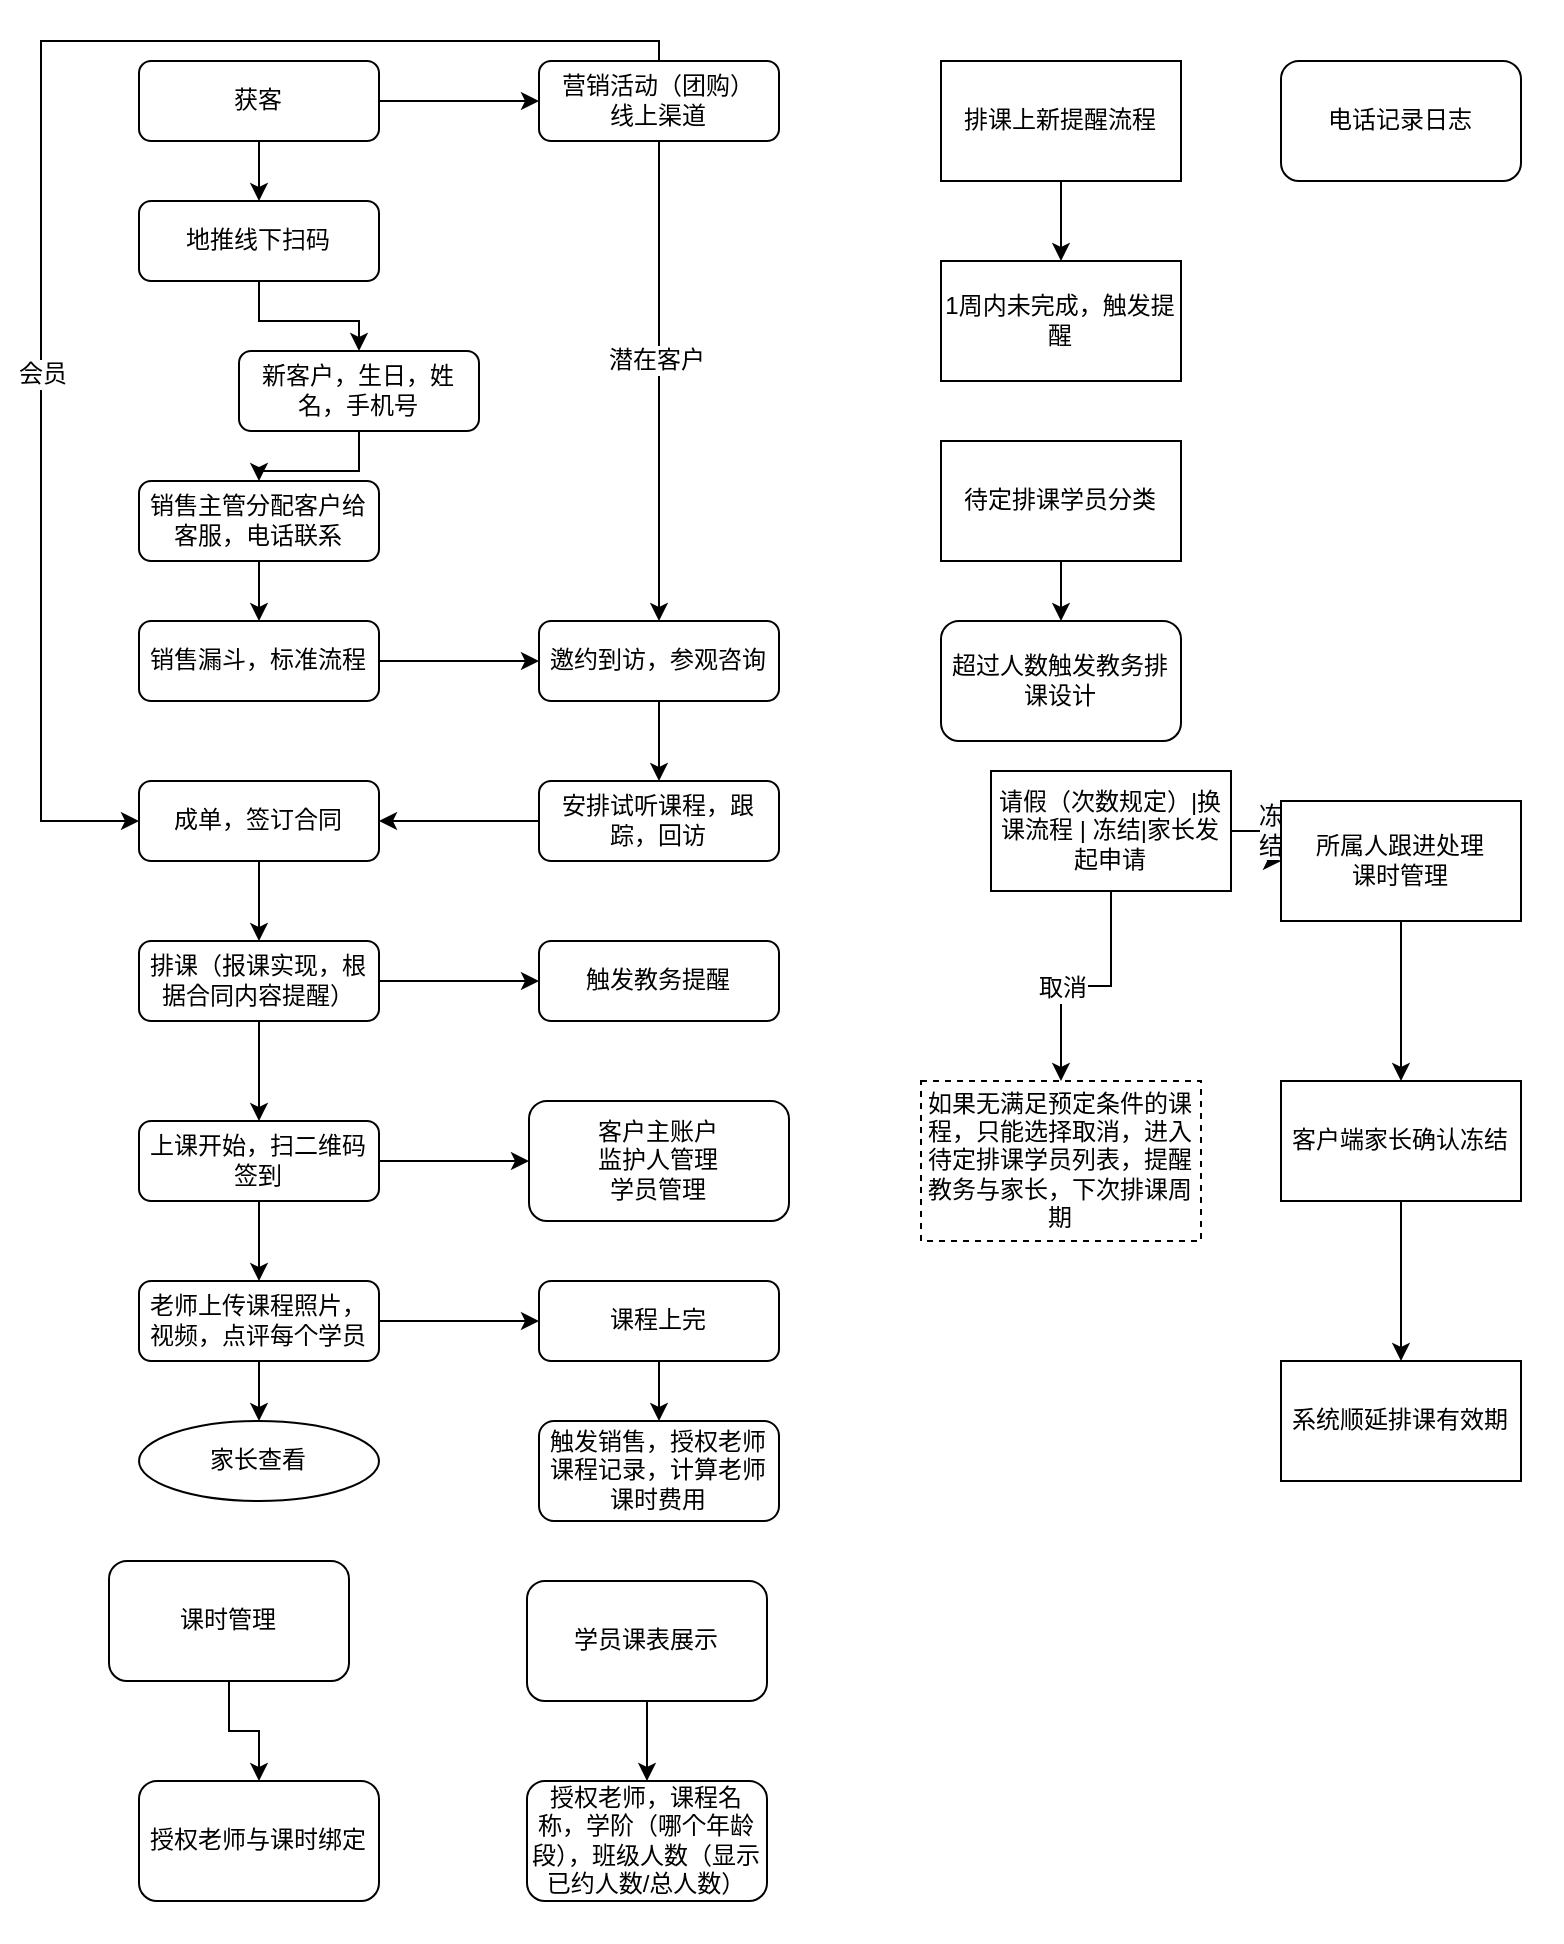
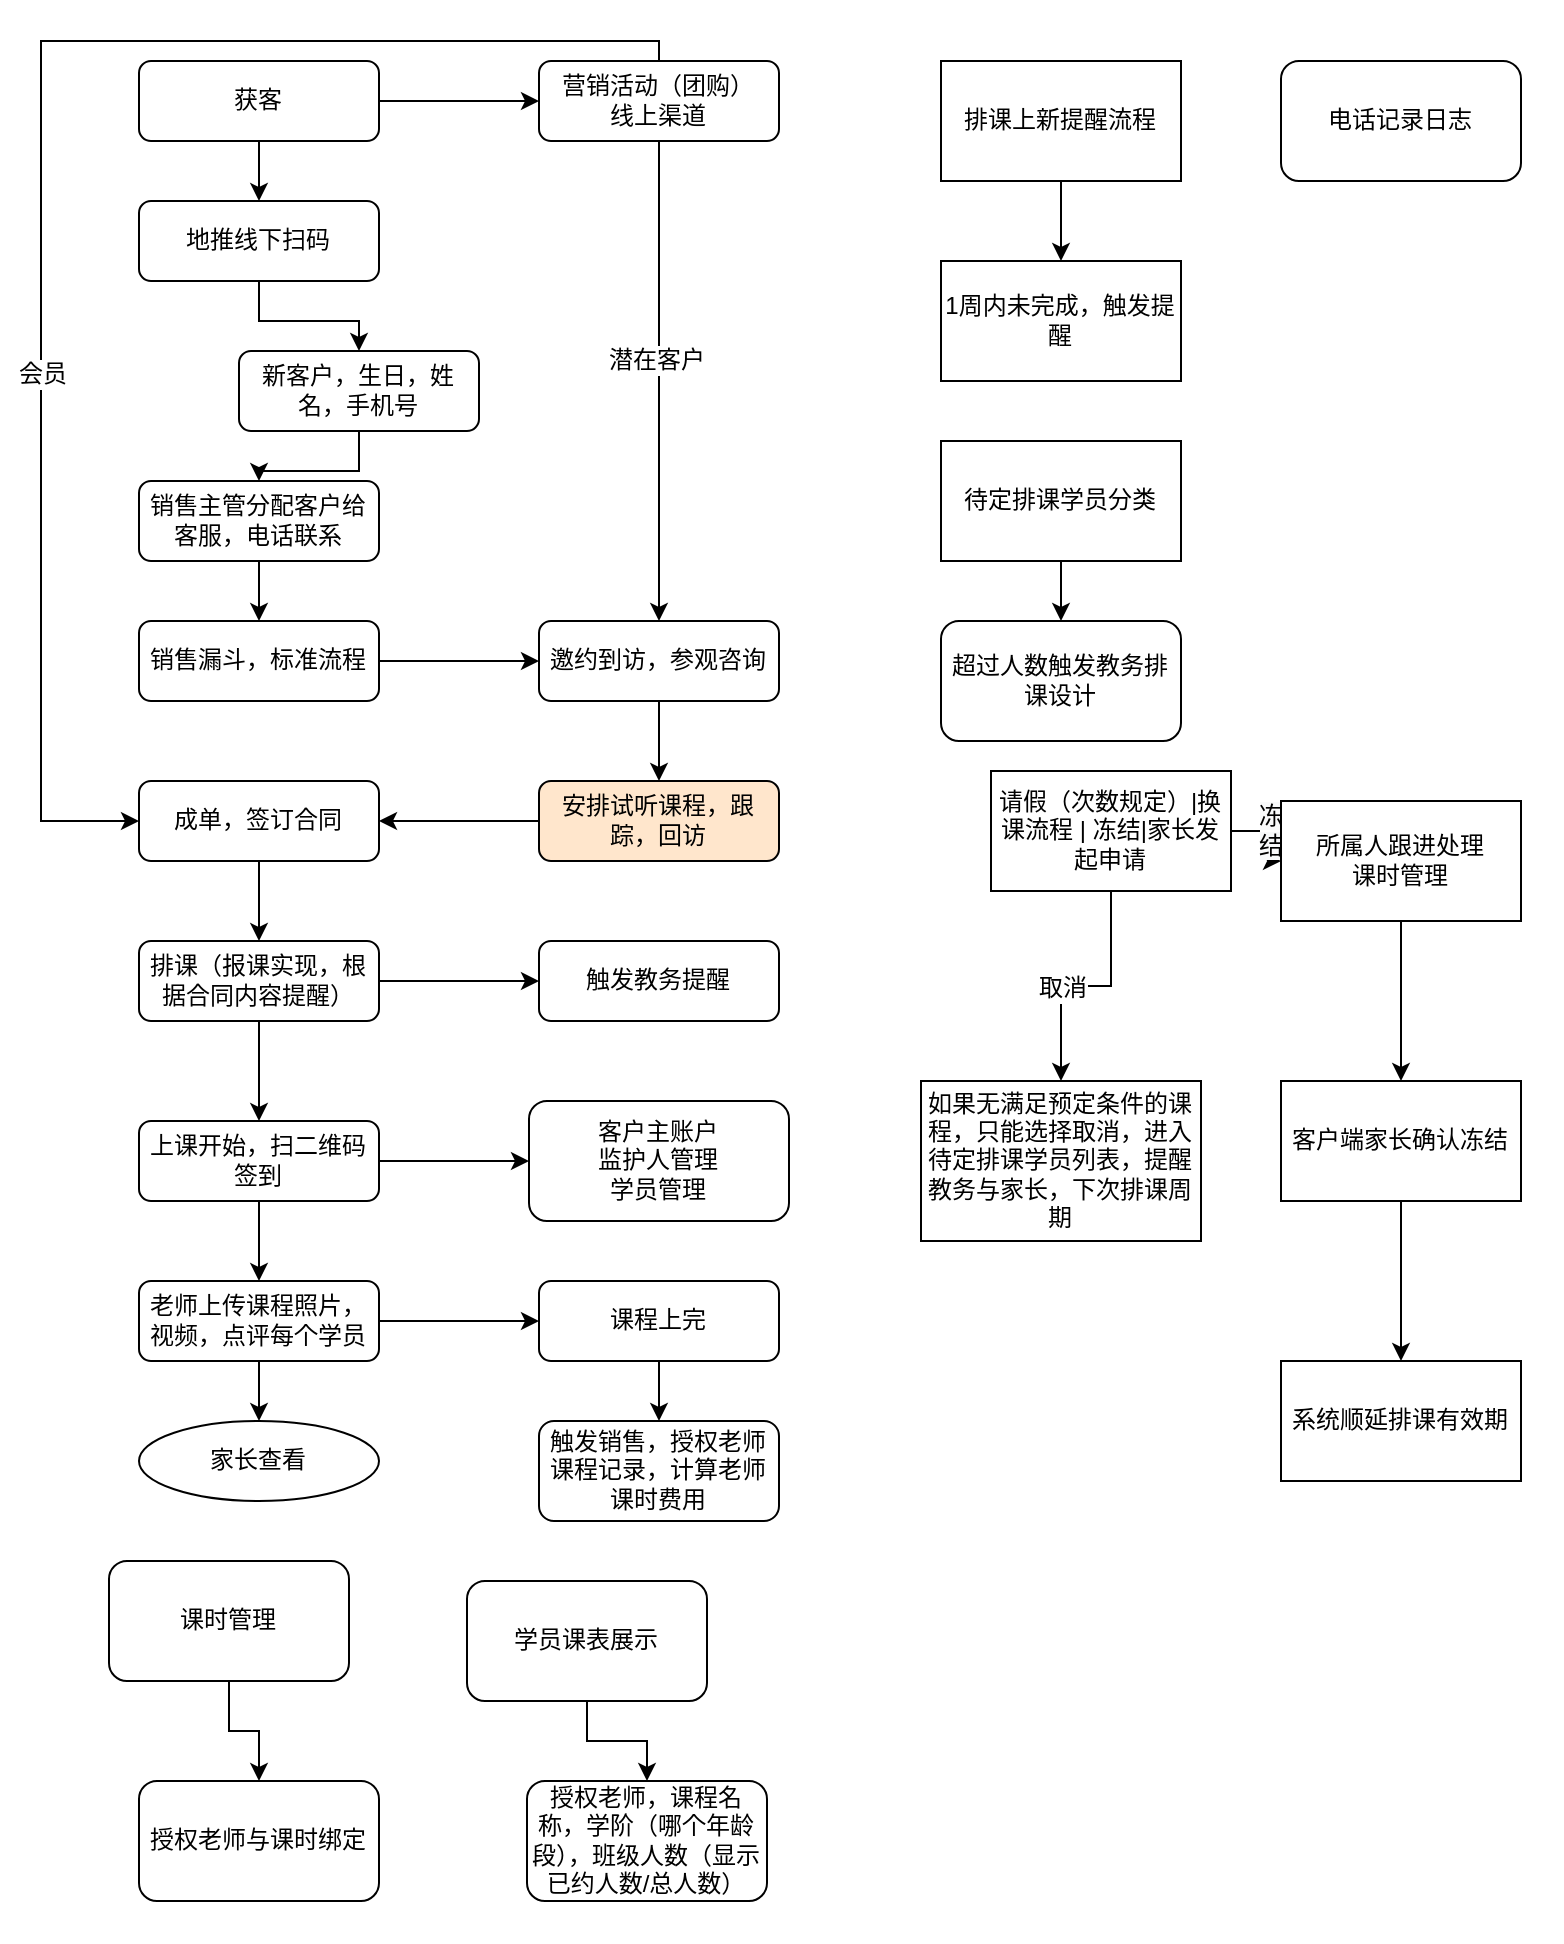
node "安排试听课程，跟踪，回访": fillcolor #ffffff -> #ffe6cc
node "如果无满足预定条件的课程，只能选择取消，进入待定排课学员列表，提醒教务与家长，下次排课周期": style dashed -> solid
node "学员课表展示": moved (647, 1641) -> (587, 1641)
